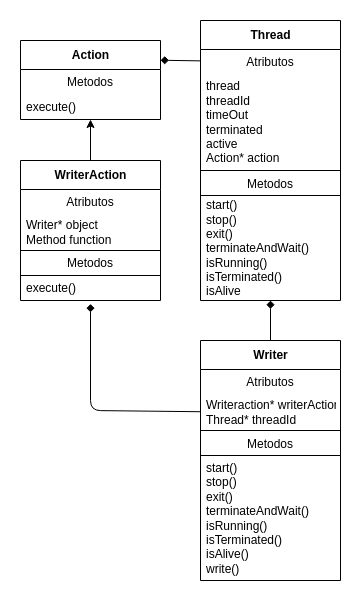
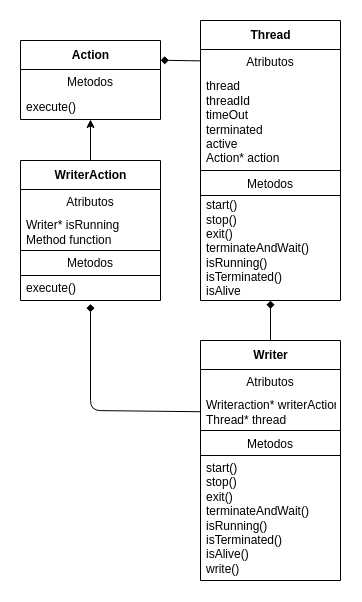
node "Writer* object Method function": label "Writer* object Method function" -> "Writer* isRunning Method function"
node "Writeraction* writerAction Thread* threadId": label "Writeraction* writerAction Thread* threadId" -> "Writeraction* writerAction Thread* thread"
